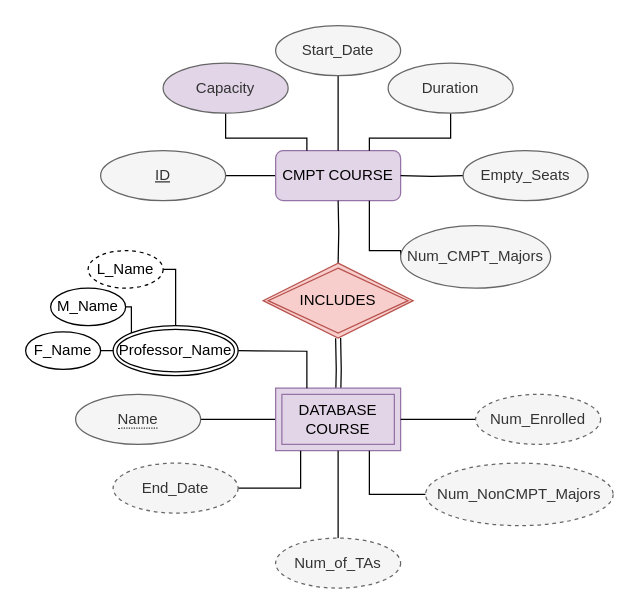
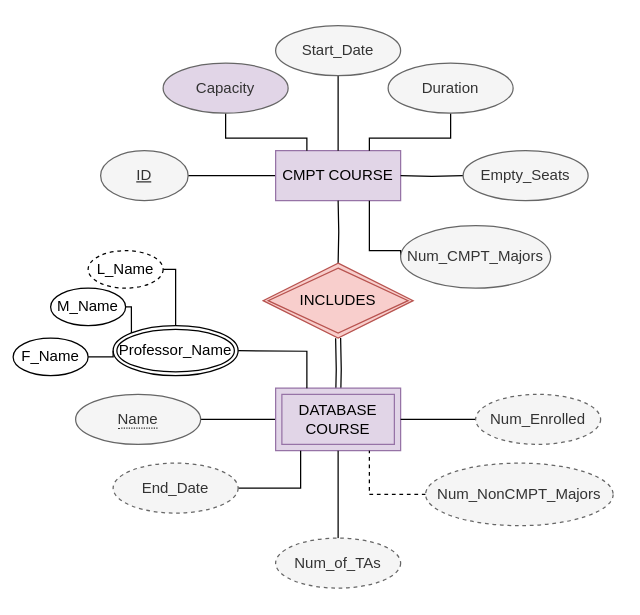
node "ID": size 125x50 -> 88x50
node "CMPT COURSE": shape rounded rectangle -> rectangle
node "F_Name": moved (63, 351) -> (51, 357)
edge "DATABASE COURSE" -- "Num_NonCMPT_Majors": style solid -> dashed
